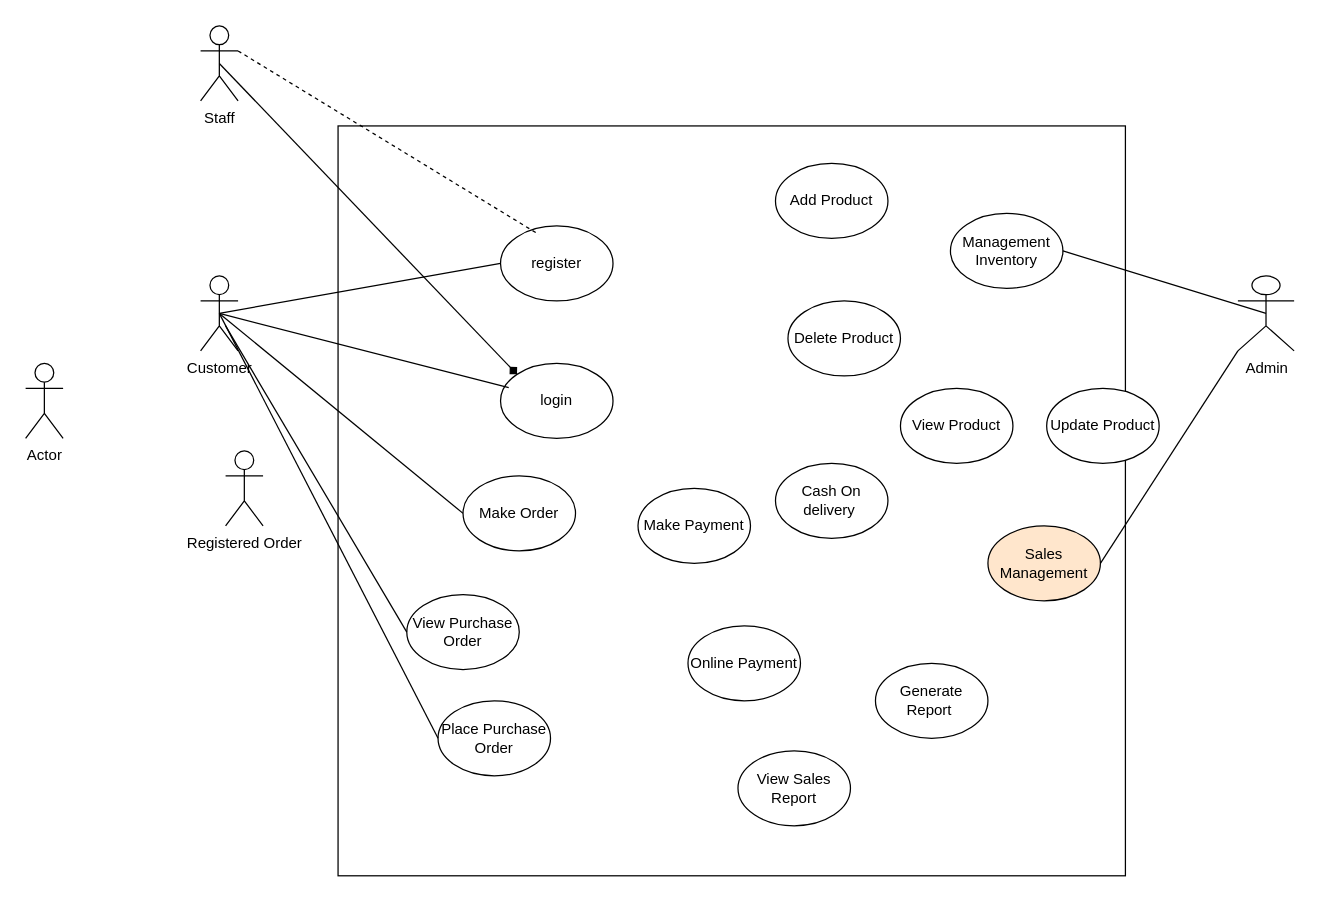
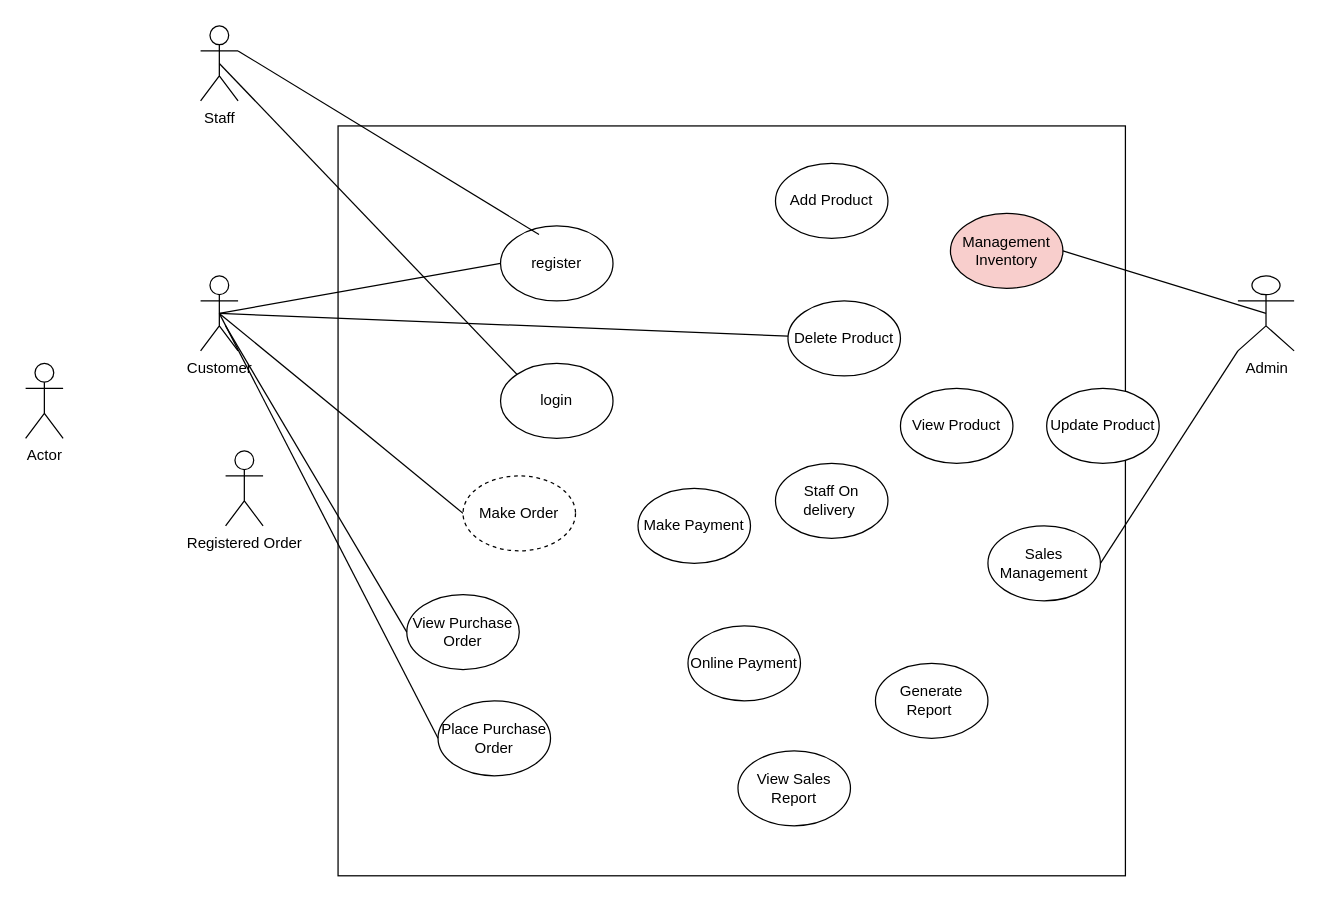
edge "Staff" -- "register": style dashed -> solid
node "Management Inventory": fillcolor #ffffff -> #f8cecc
edge "Customer" -- "login": now "Customer" -- "Delete Product"
edge "Staff" -> "login": arrowhead diamond -> none
node "Cash On delivery": label "Cash On delivery" -> "Staff On delivery"
node "Make Order": style solid -> dashed
node "Sales Management": fillcolor #ffe6cc -> #ffffff
